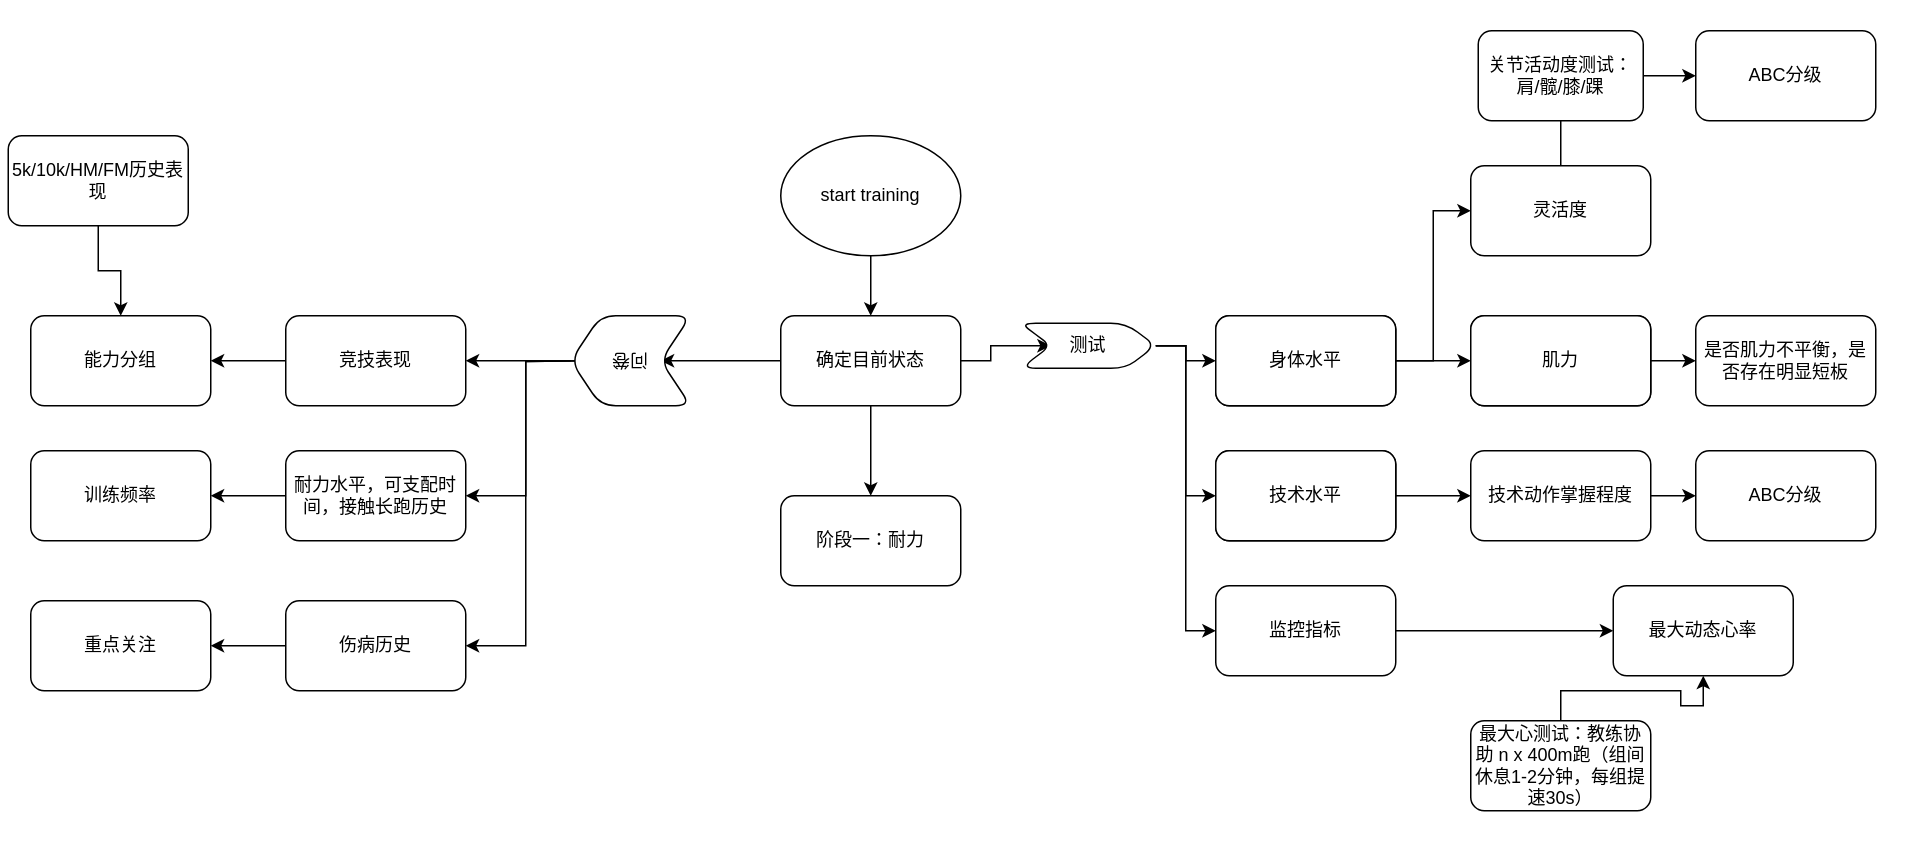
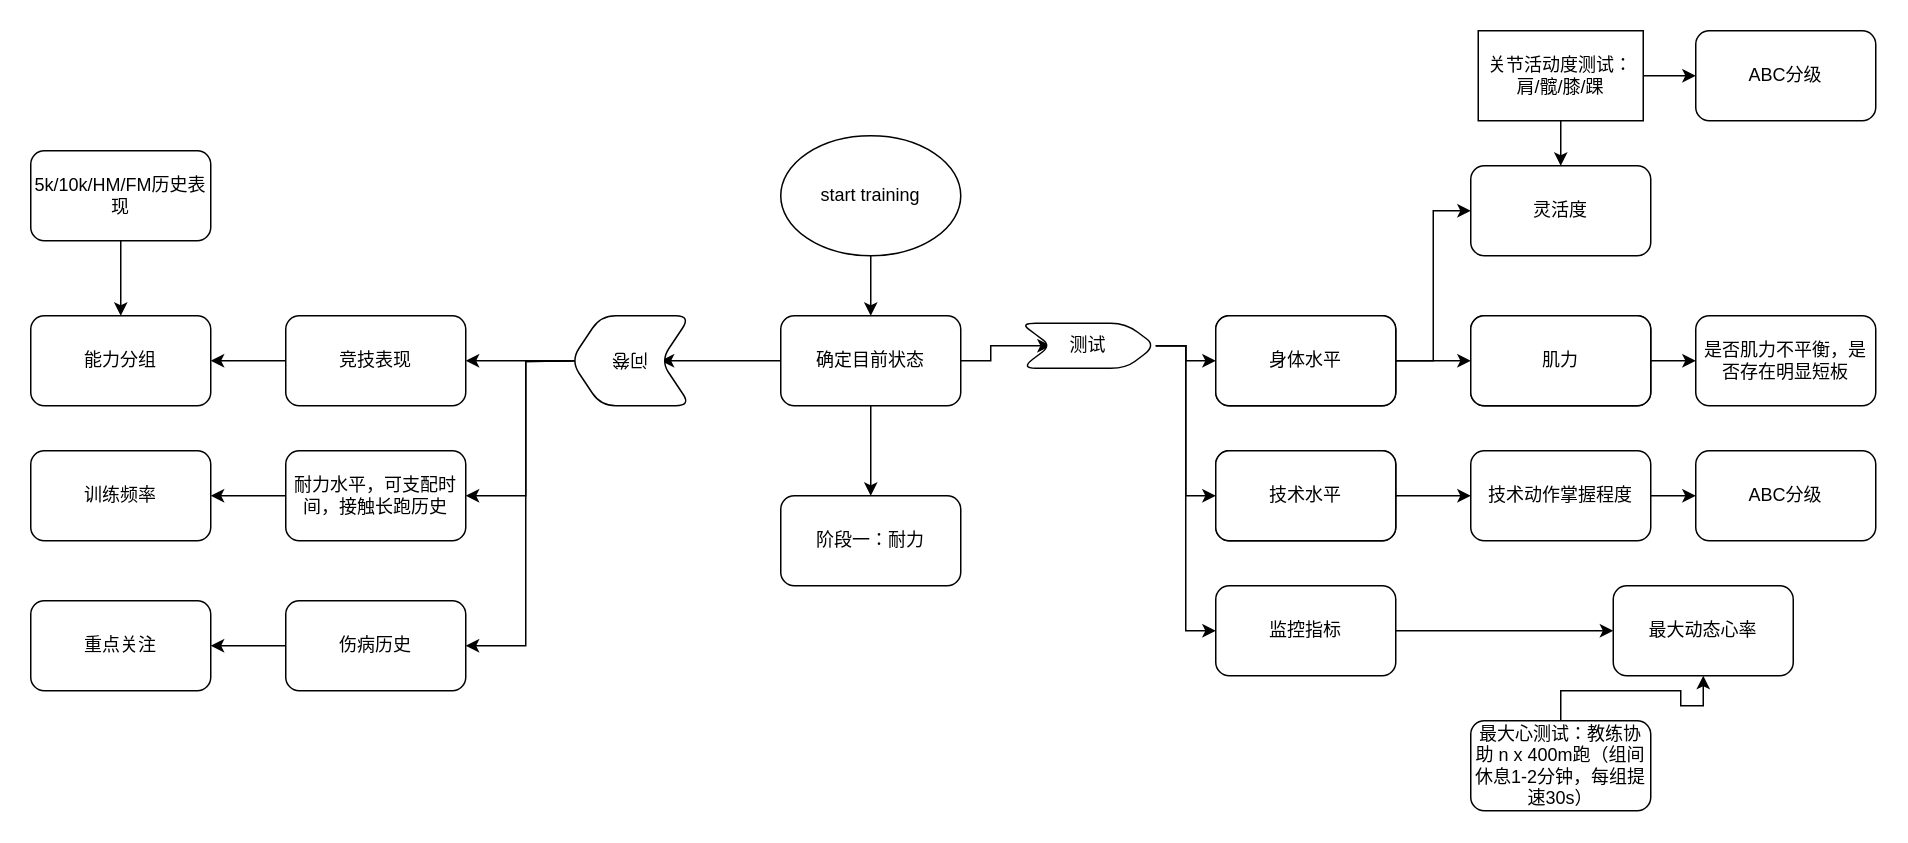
node "关节活动度测试：肩/髋/膝/踝": shape rounded rectangle -> rectangle
edge "关节活动度测试：肩/髋/膝/踝" -- "灵活度": arrowhead none -> classic
node "5k/10k/HM/FM历史表现": moved (98, 181) -> (121, 196)
